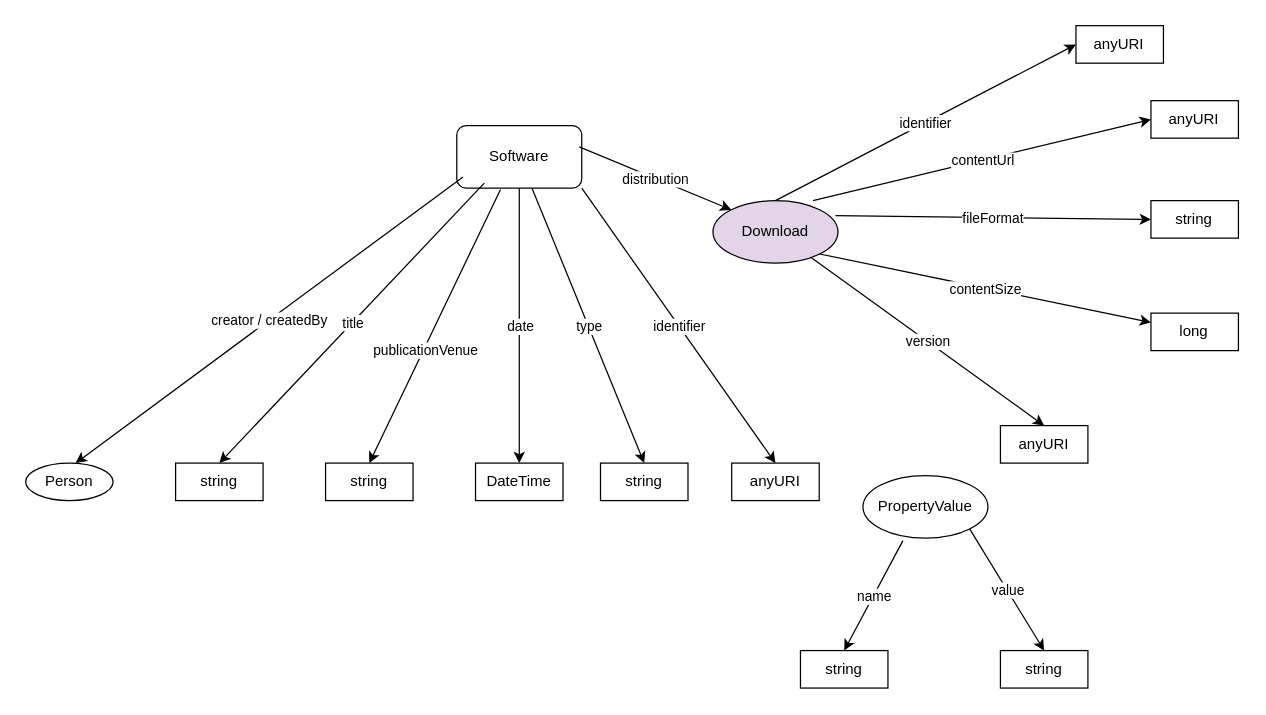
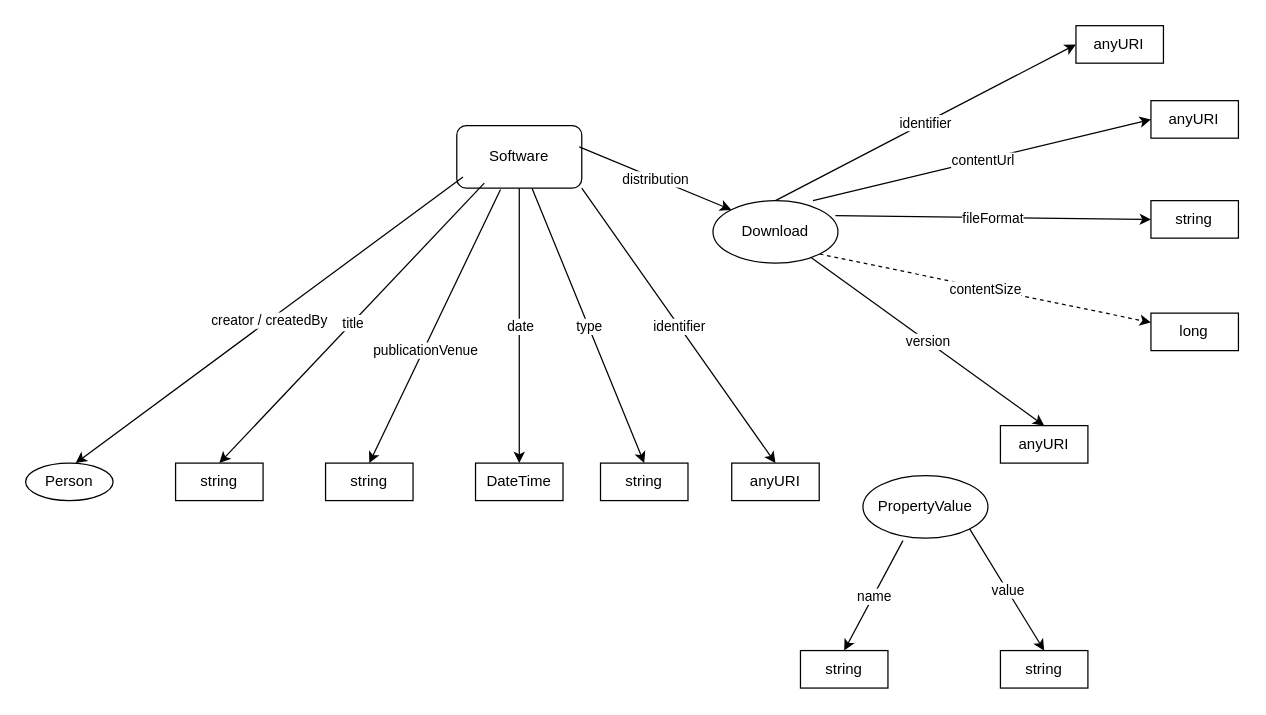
node "Download": fillcolor #e1d5e7 -> #ffffff
edge "Download" -> "long": style solid -> dashed
